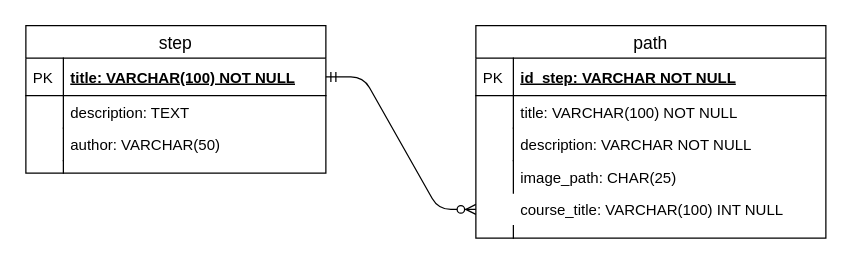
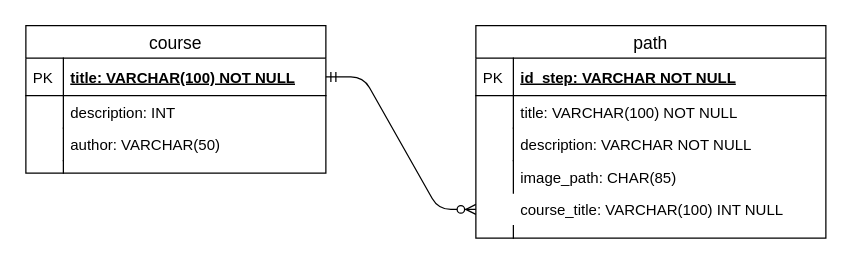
node "step": label "step" -> "course"
node "description: TEXT": label "description: TEXT" -> "description: INT"
node "image_path: CHAR(25)": label "image_path: CHAR(25)" -> "image_path: CHAR(85)"
